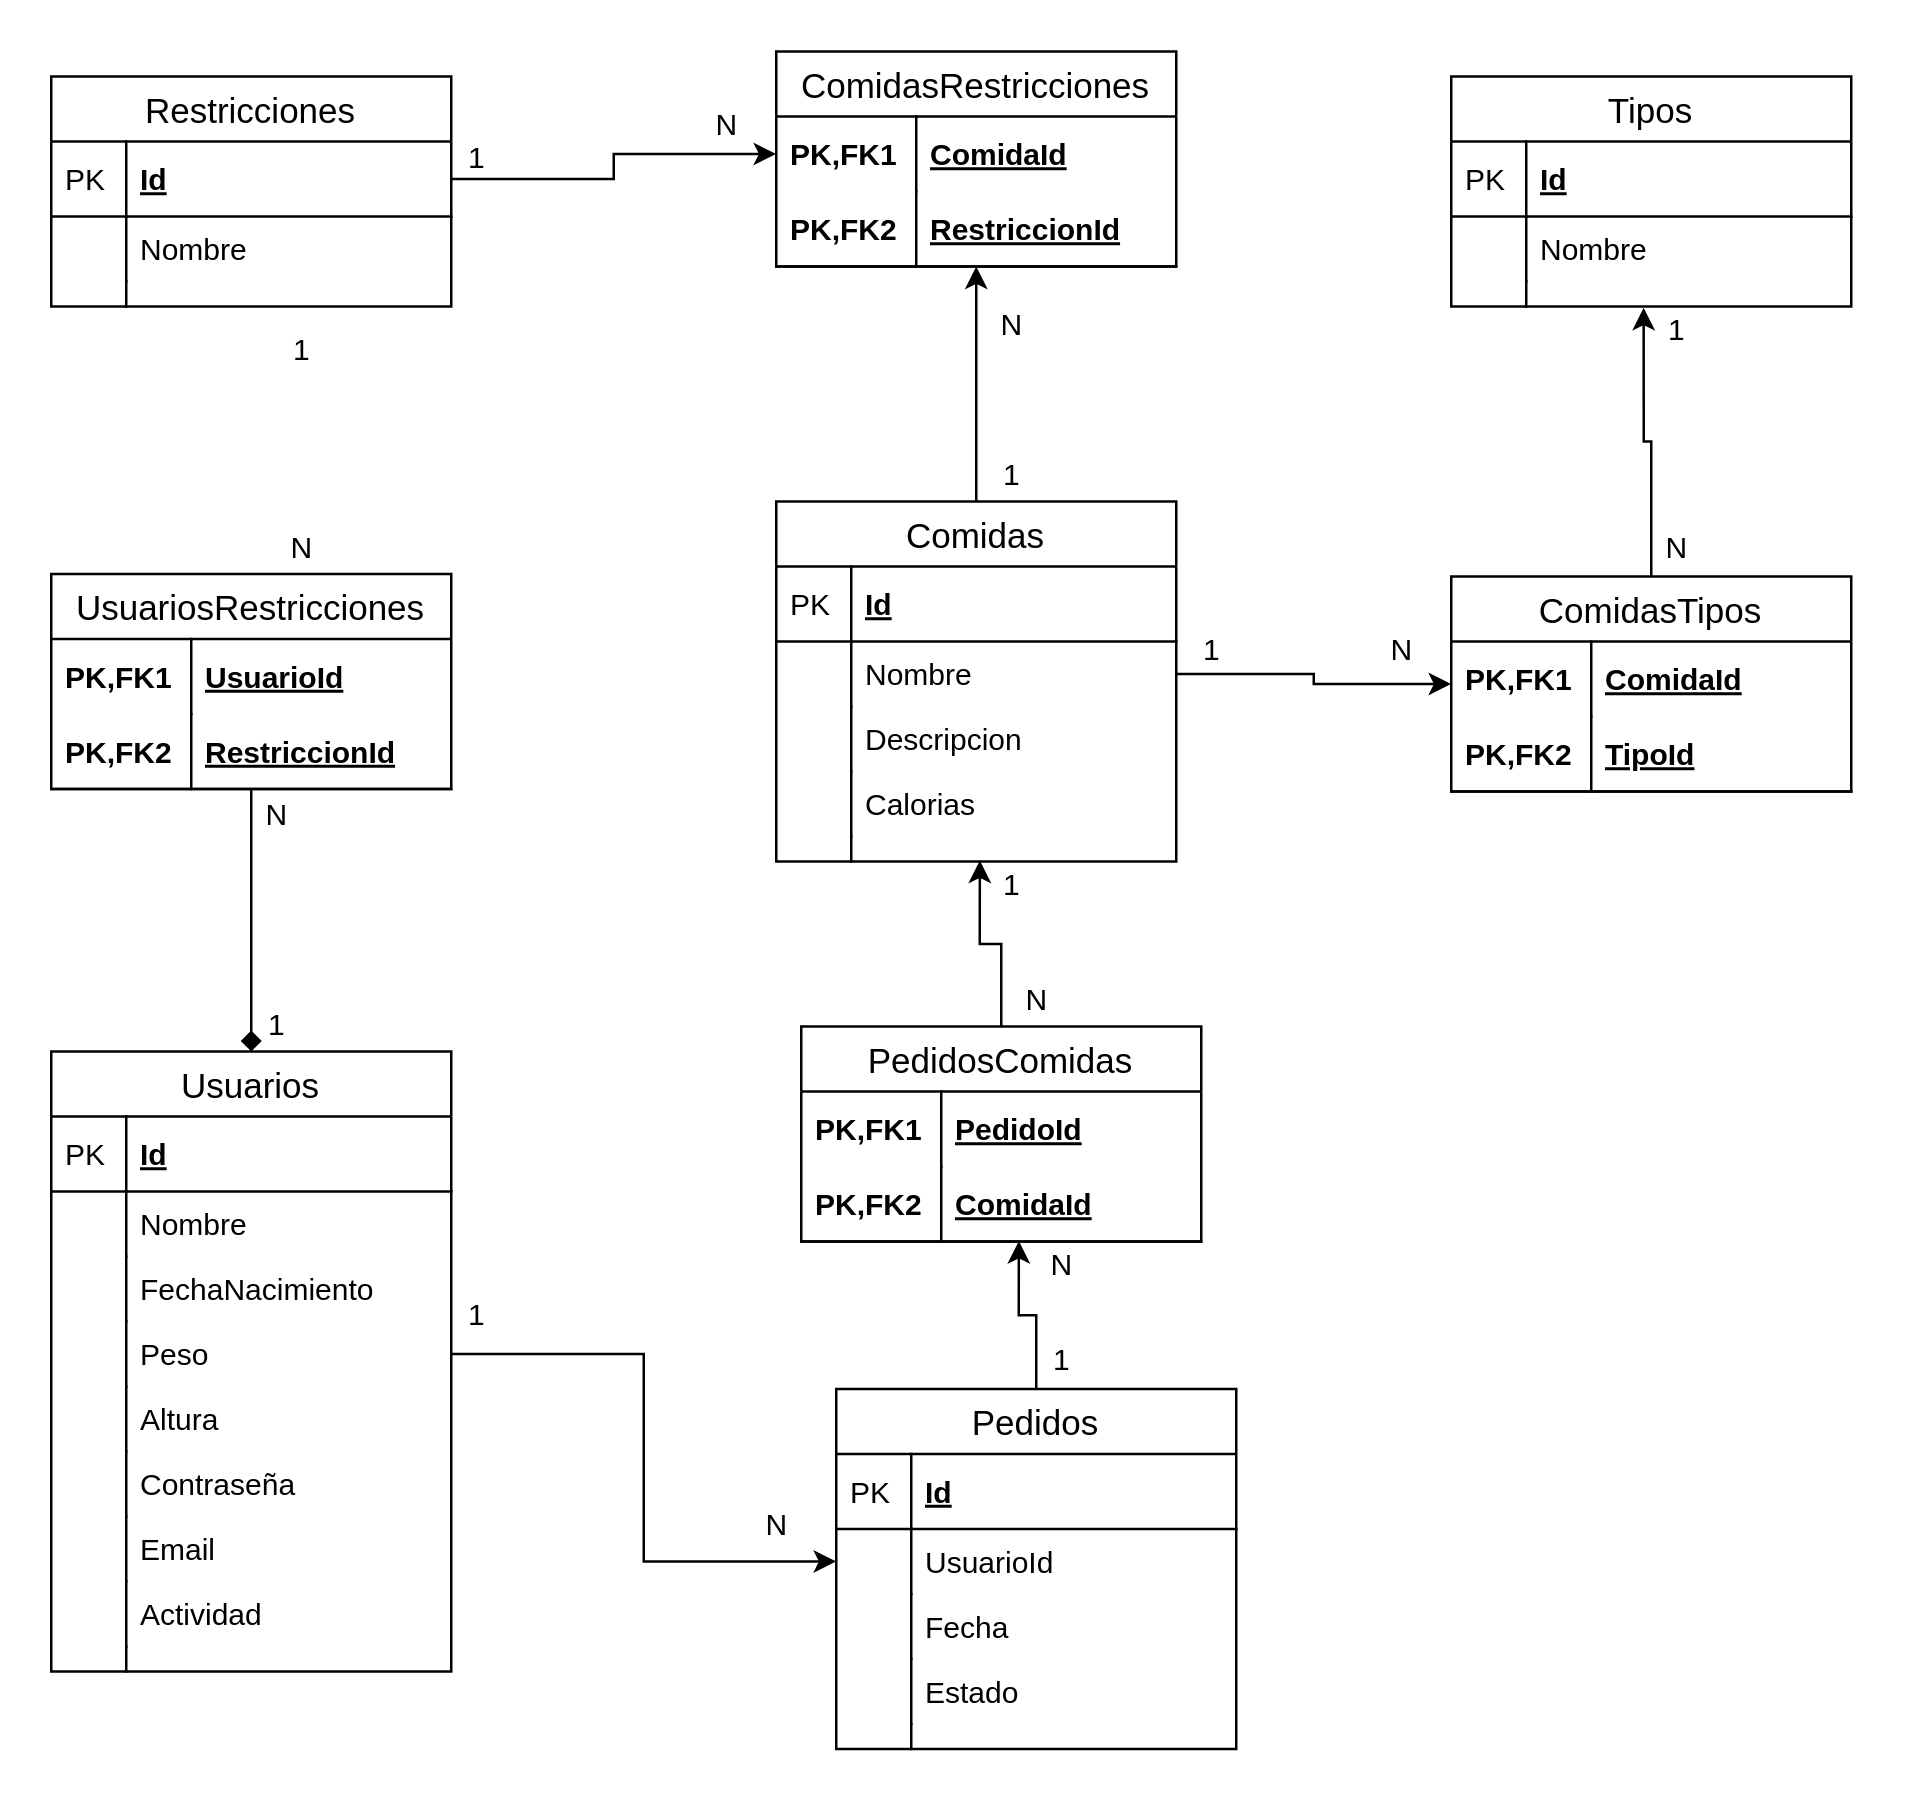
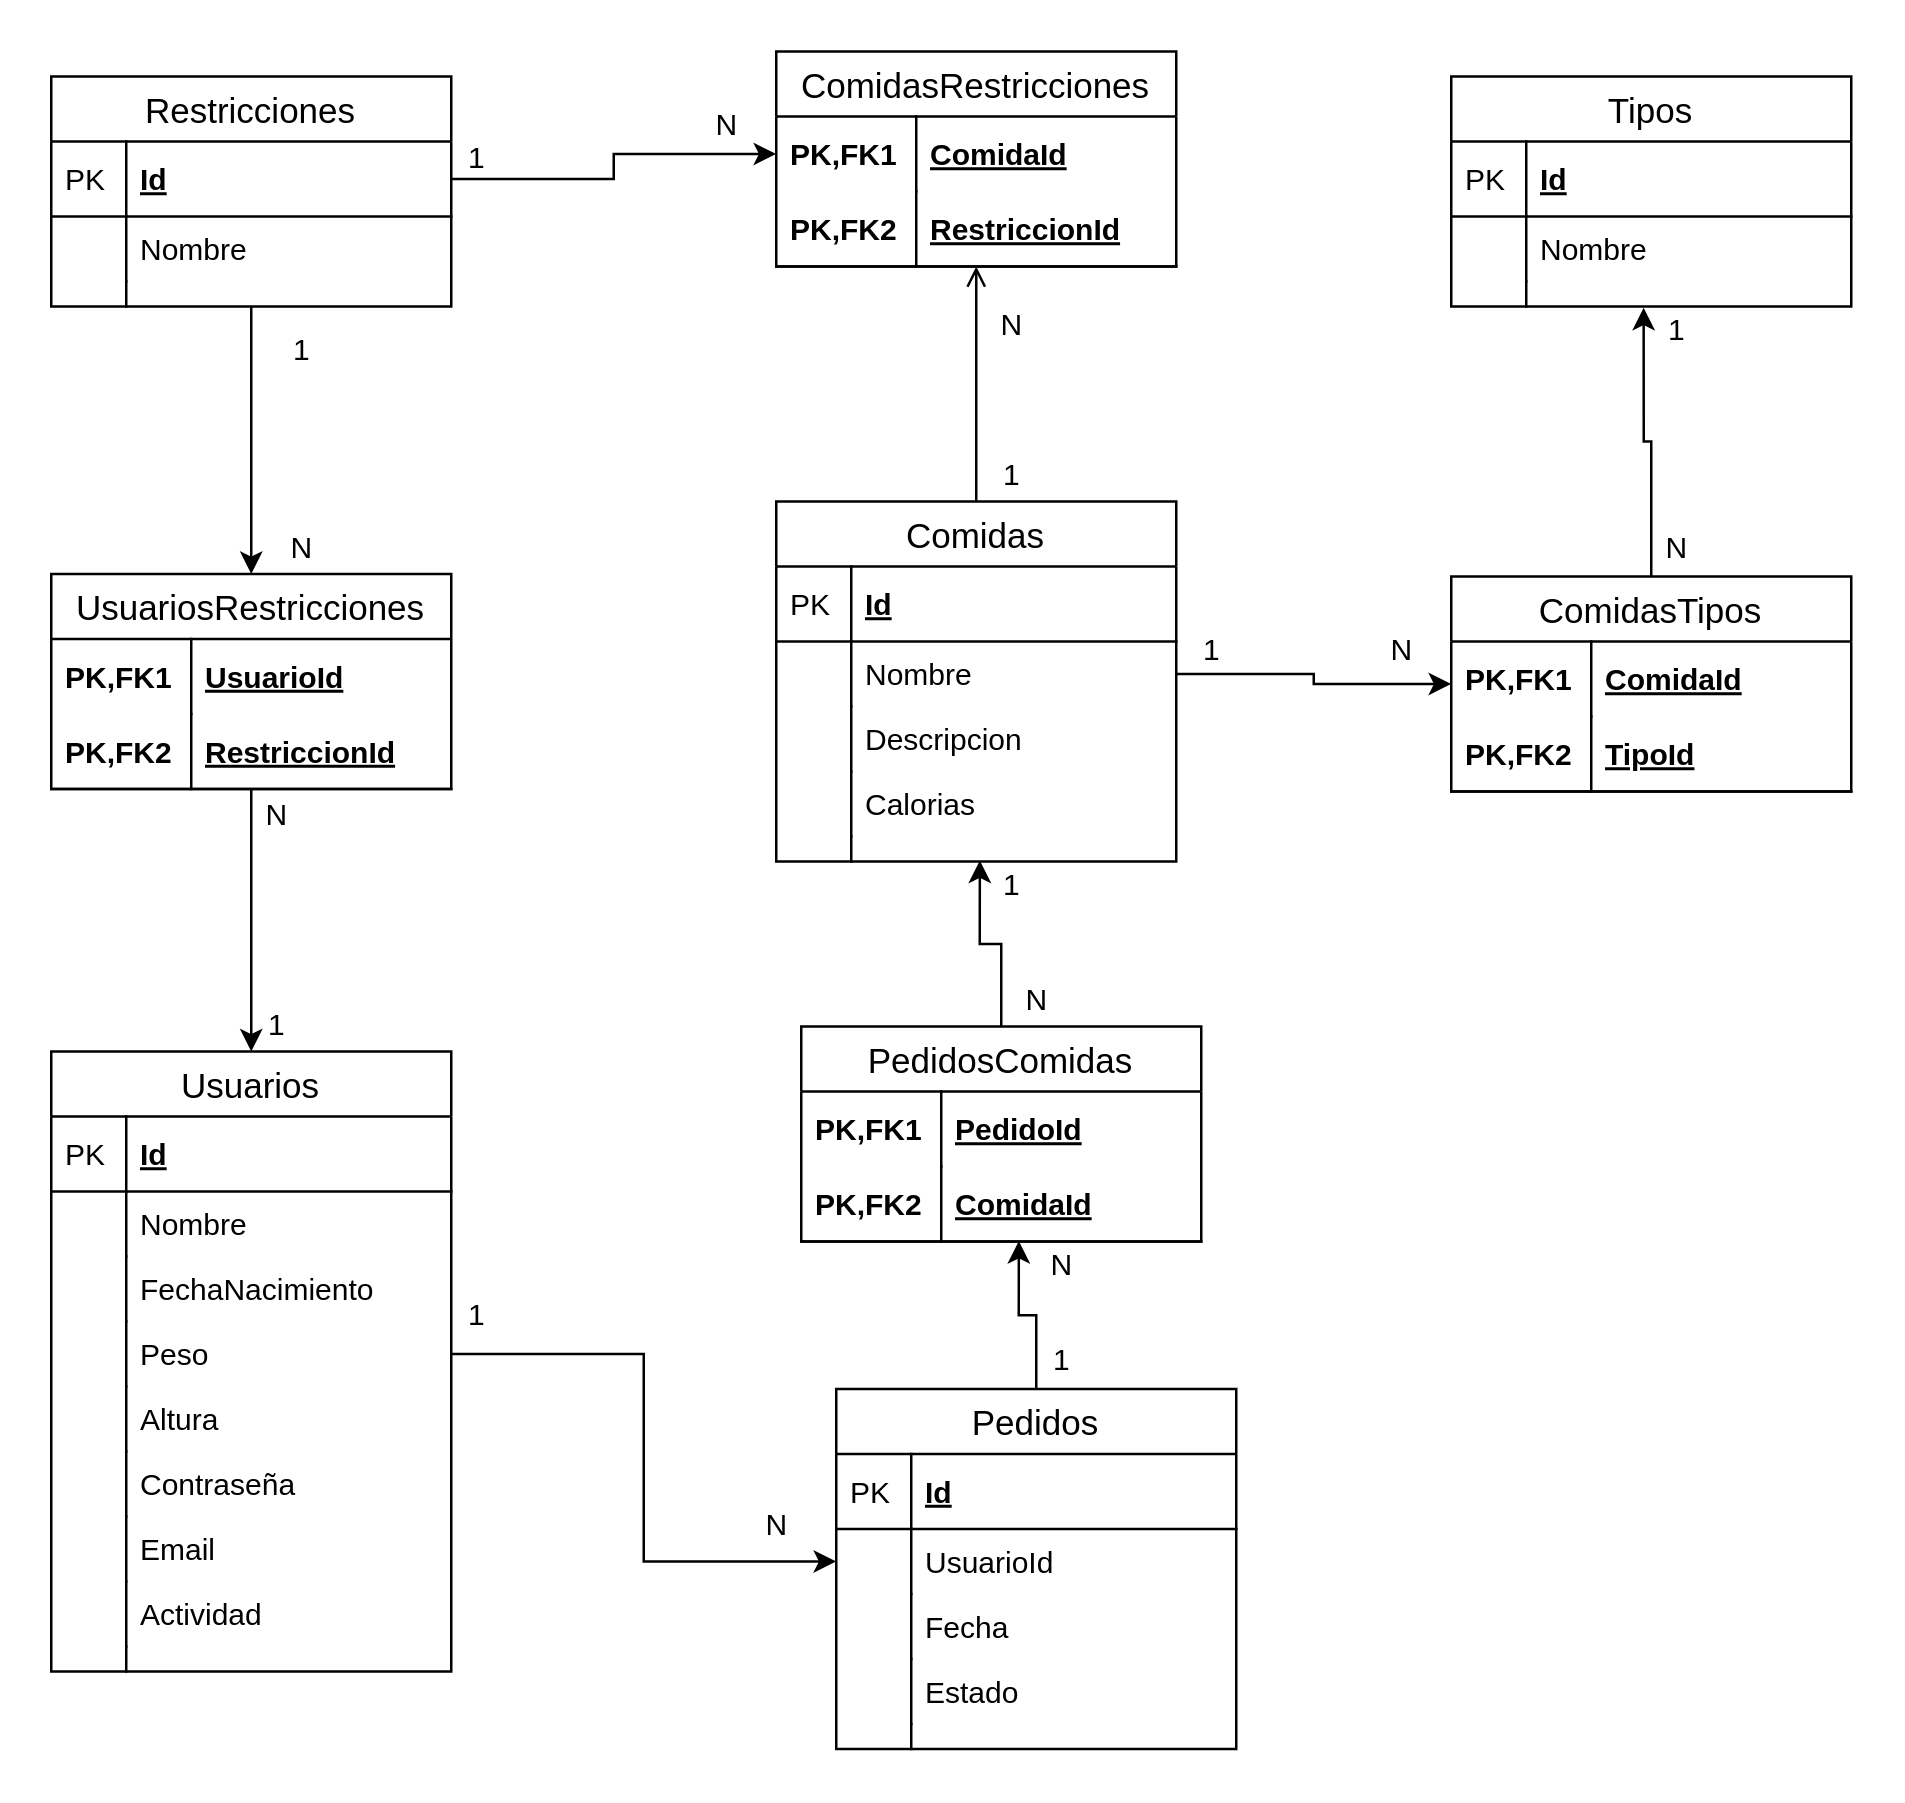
edge "Comidas" -> "ComidasRestricciones": arrowhead classic -> open
edge "Restricciones" -> "UsuariosRestricciones": added
edge "UsuariosRestricciones" -> "Usuarios": arrowhead diamond -> classic
